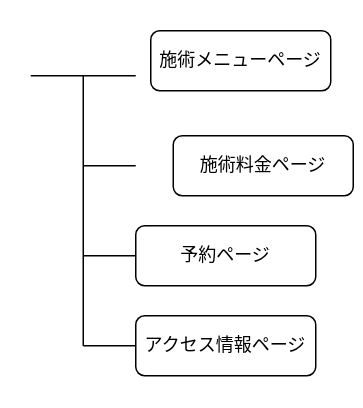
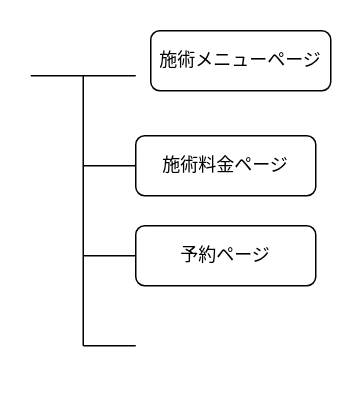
node "施術料金ページ": moved (263, 166) -> (226, 166)
node "アクセス情報ページ": removed
